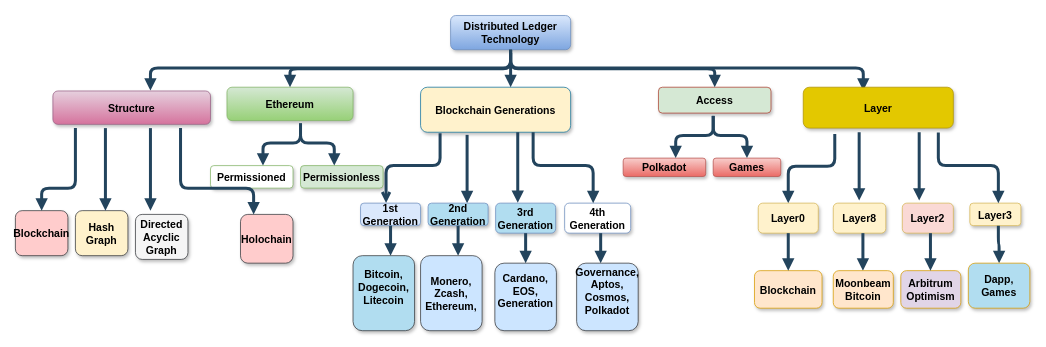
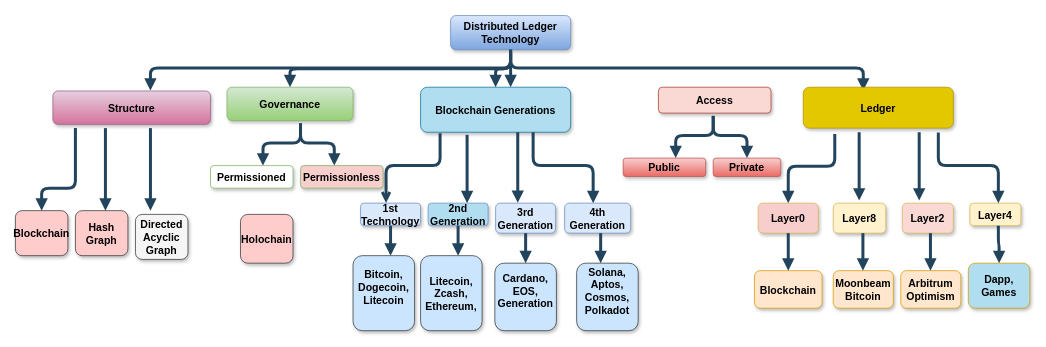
edge "Distributed Ledger Technology" -> "Access": now "Distributed Ledger Technology" -> "Blockchain Generations"
node "Access": fillcolor #d5e8d4 -> #fad9d5
node "Ethereum": label "Ethereum" -> "Governance"
node "Layer": label "Layer" -> "Ledger"
node "Blockchain Generations": fillcolor #fff2cc -> #b1ddf0
node "Polkadot": label "Polkadot" -> "Public"
node "Games": label "Games" -> "Private"
node "Permissionless": fillcolor #d5e8d4 -> #f8cecc
edge "Structure" -> "Holochain": removed
node "1st Generation": label "1st Generation" -> "1st Technology"
node "Layer3": label "Layer3" -> "Layer4"
node "3rd Generation": fillcolor #b1ddf0 -> #dae8fc
node "4th Generation": fillcolor #ffffff -> #dae8fc
node "Layer0": fillcolor #fff2cc -> #f8cecc
node "Hash Graph": fillcolor #fff2cc -> #ffcccc
node "Governance, Aptos, Cosmos, Polkadot": label "Governance, Aptos, Cosmos, Polkadot" -> "Solana, Aptos, Cosmos, Polkadot"
node "Monero, Zcash, Ethereum,": label "Monero, Zcash, Ethereum," -> "Litecoin, Zcash, Ethereum,"
node "Arbitrum Optimism": fillcolor #e1d5e7 -> #ffe6cc
node "Bitcoin, Dogecoin, Litecoin": fillcolor #b1ddf0 -> #cce5ff
